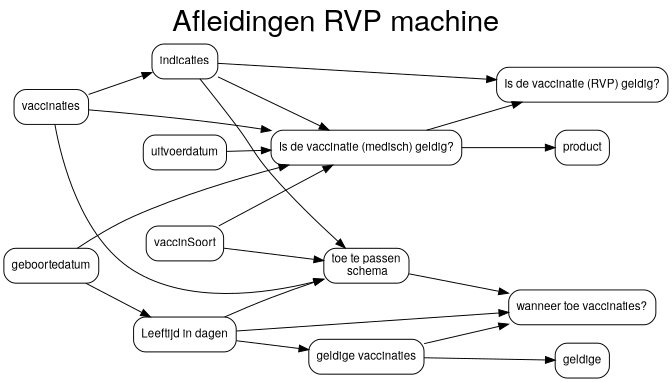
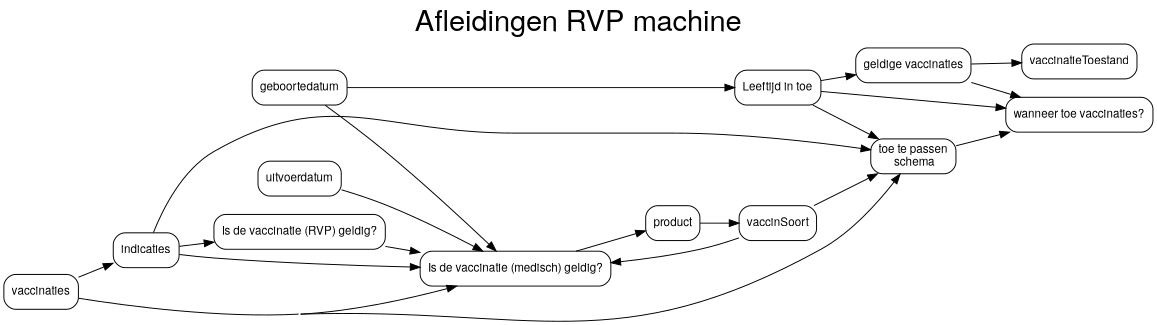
edge "Is de vaccinatie (medisch) geldig?" -> "Is de vaccinatie (RVP) geldig?": reversed
edge "product" -> "vaccinSoort": added
node "Leeftijd in dagen": label "Leeftijd in dagen" -> "Leeftijd in toe"
node "geldige": label "geldige" -> "vaccinatieToestand"
